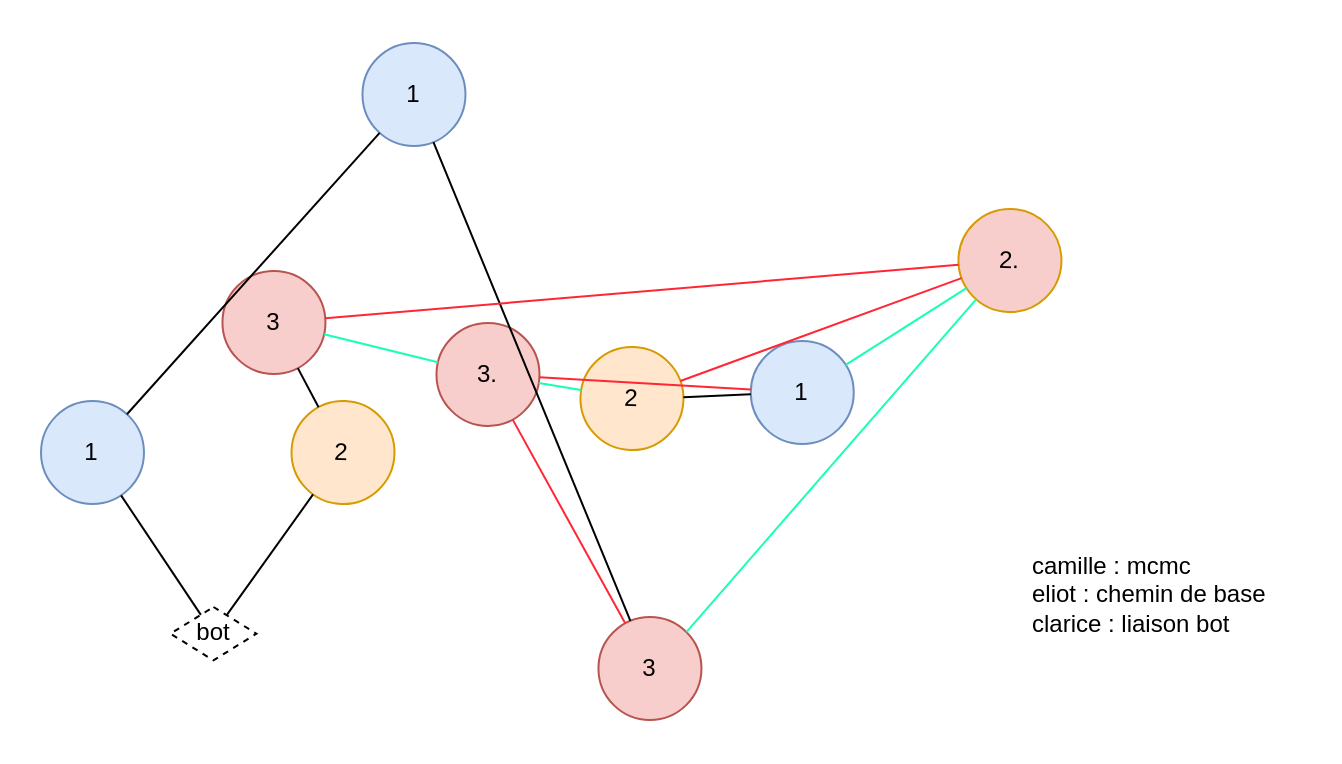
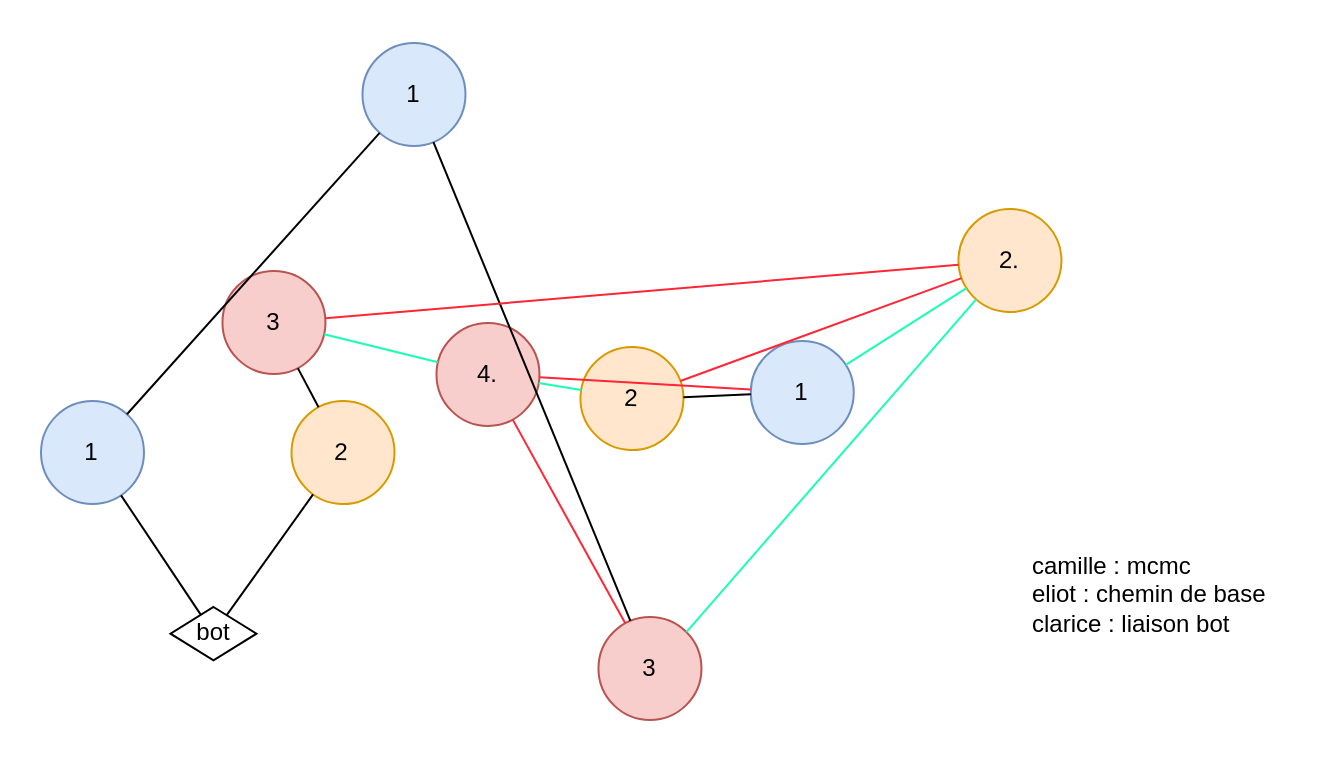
node "2.": fillcolor #f8cecc -> #ffe6cc
node "3.": label "3." -> "4."
node "bot": style dashed -> solid
